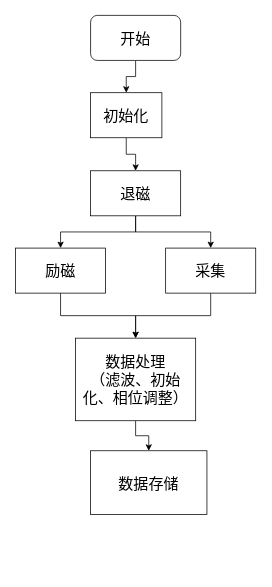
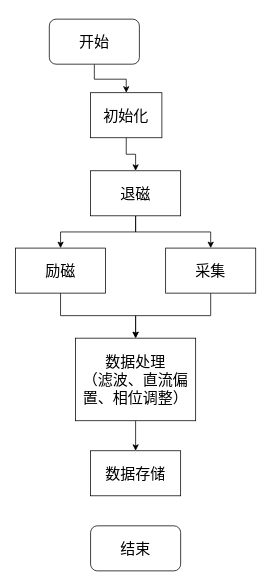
node "开始": moved (135, 38) -> (94, 42)
node "数据处理 （滤波、初始化、相位调整）": label "数据处理 （滤波、初始化、相位调整）" -> "数据处理 （滤波、直流偏置、相位调整）"
node "数据存储": size 116x64 -> 90x45
node "结束": added
